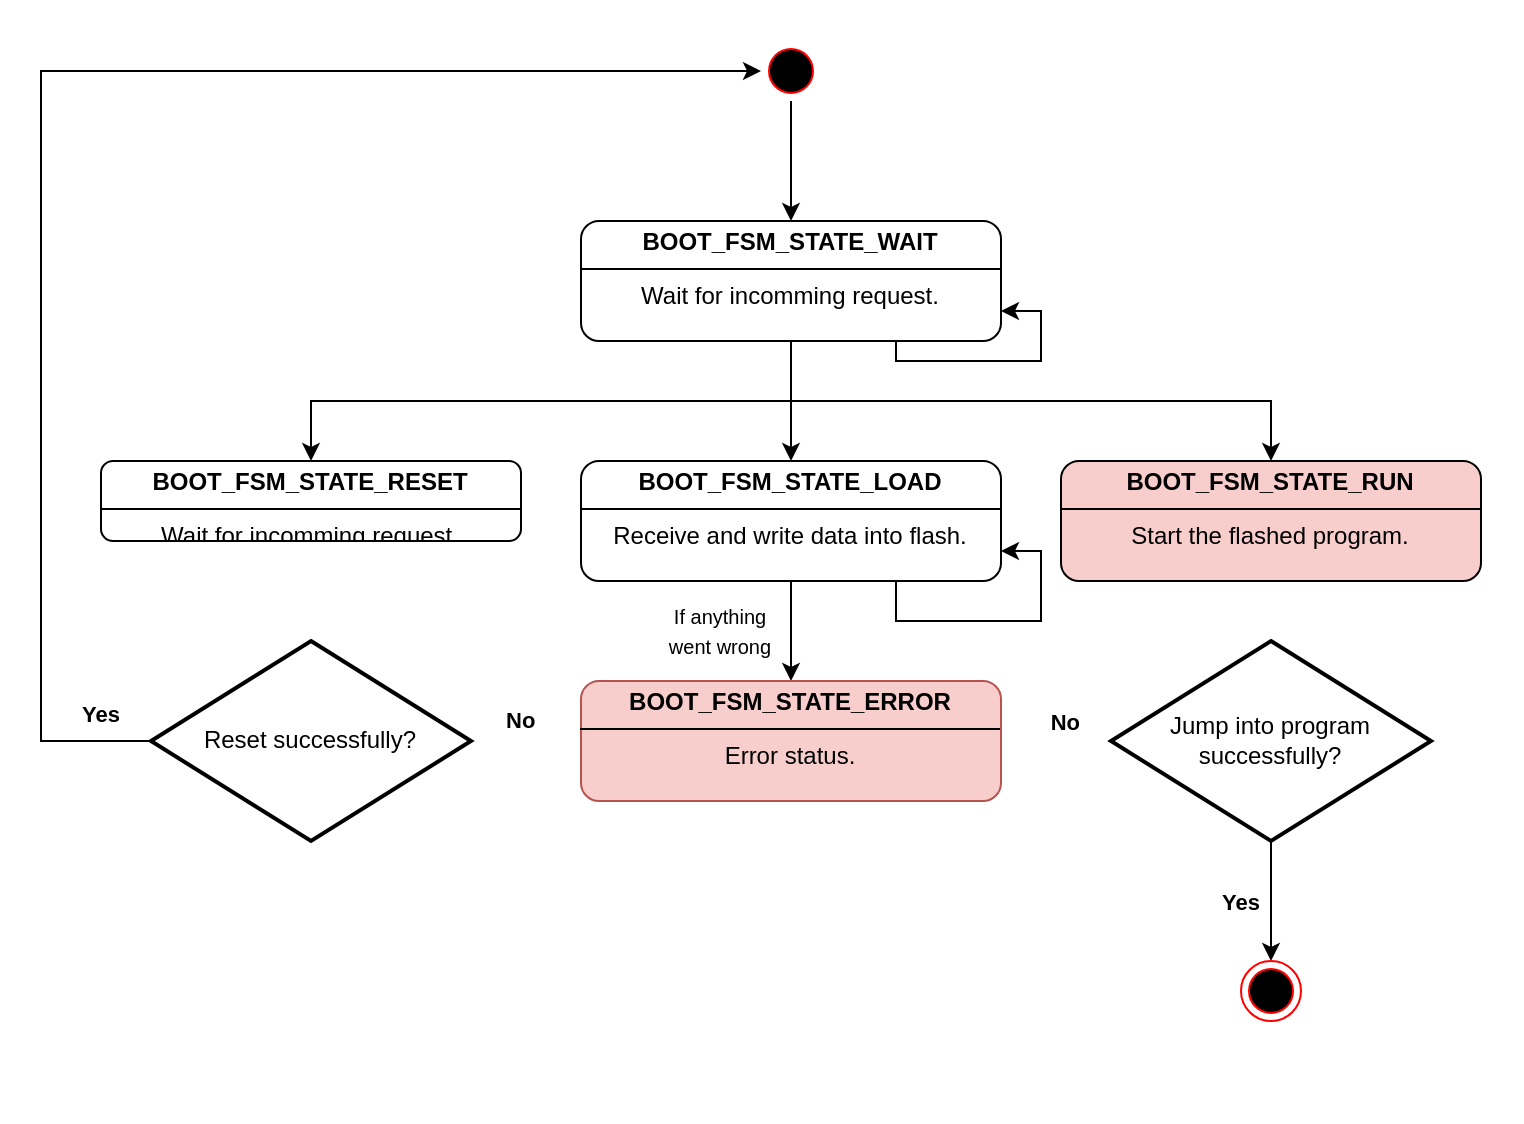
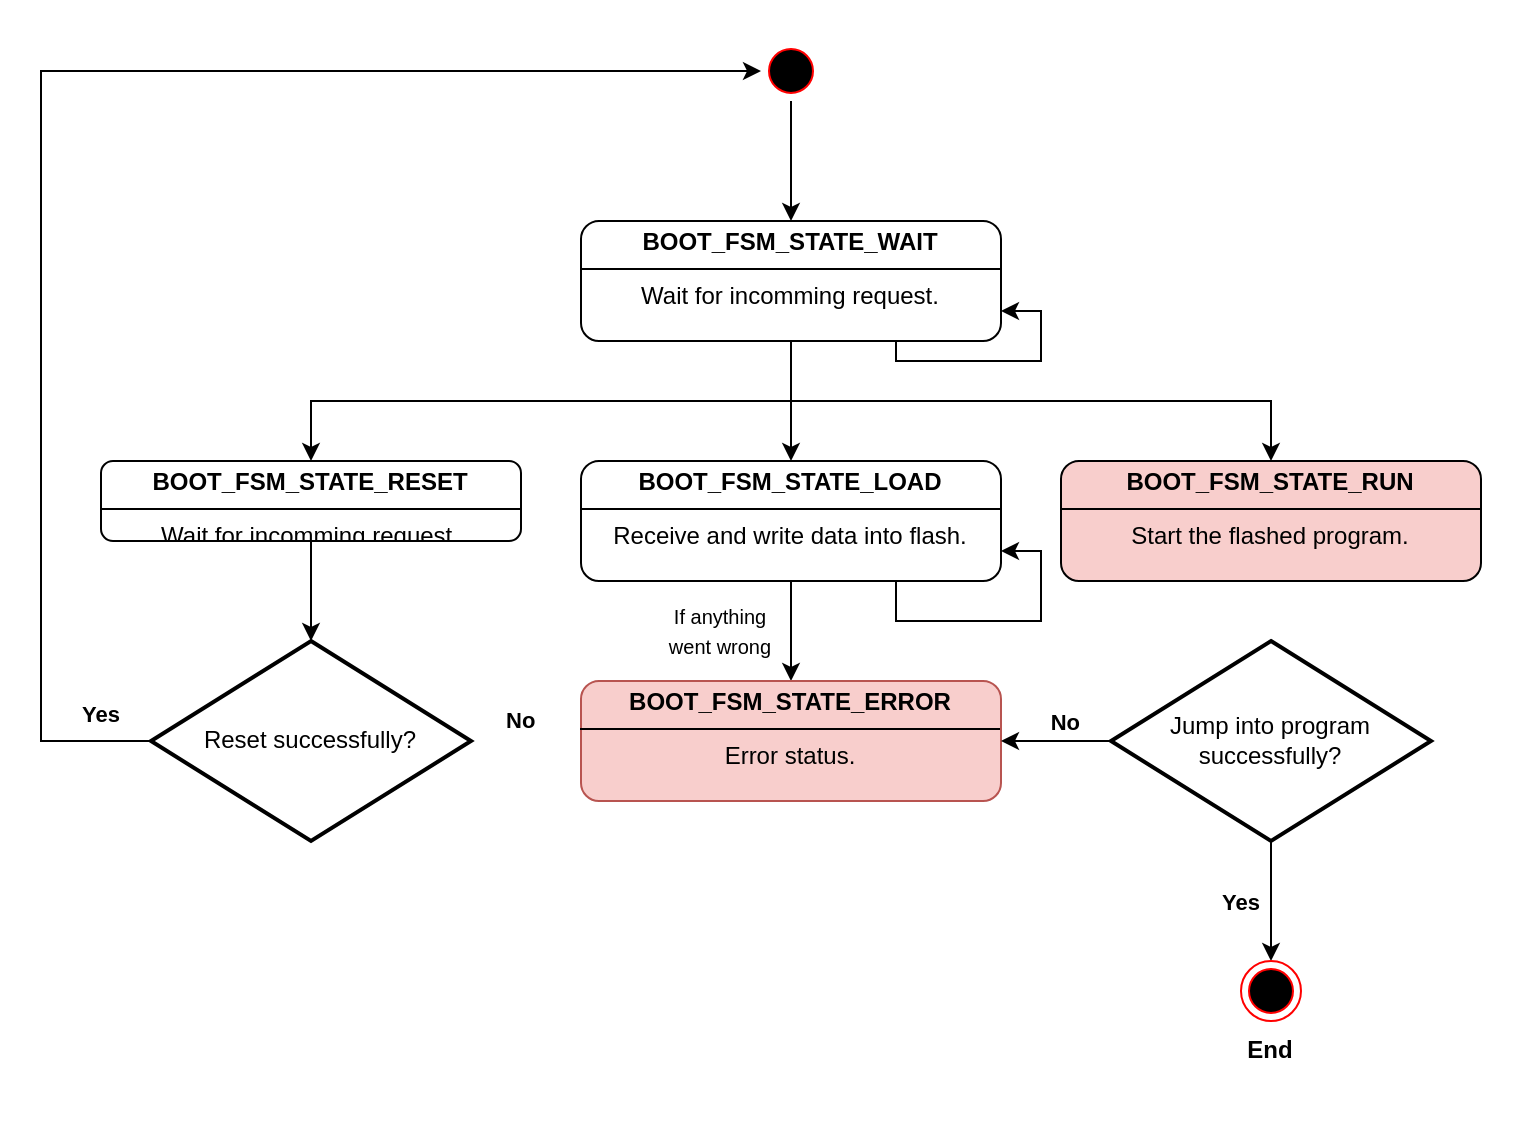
edge "BOOT_FSM_STATE_RESET Wait for incomming request." -> "Reset successfully?": added
edge "Jump into program successfully?" -> "BOOT_FSM_STATE_ERROR Error status.": added
node "End": added
